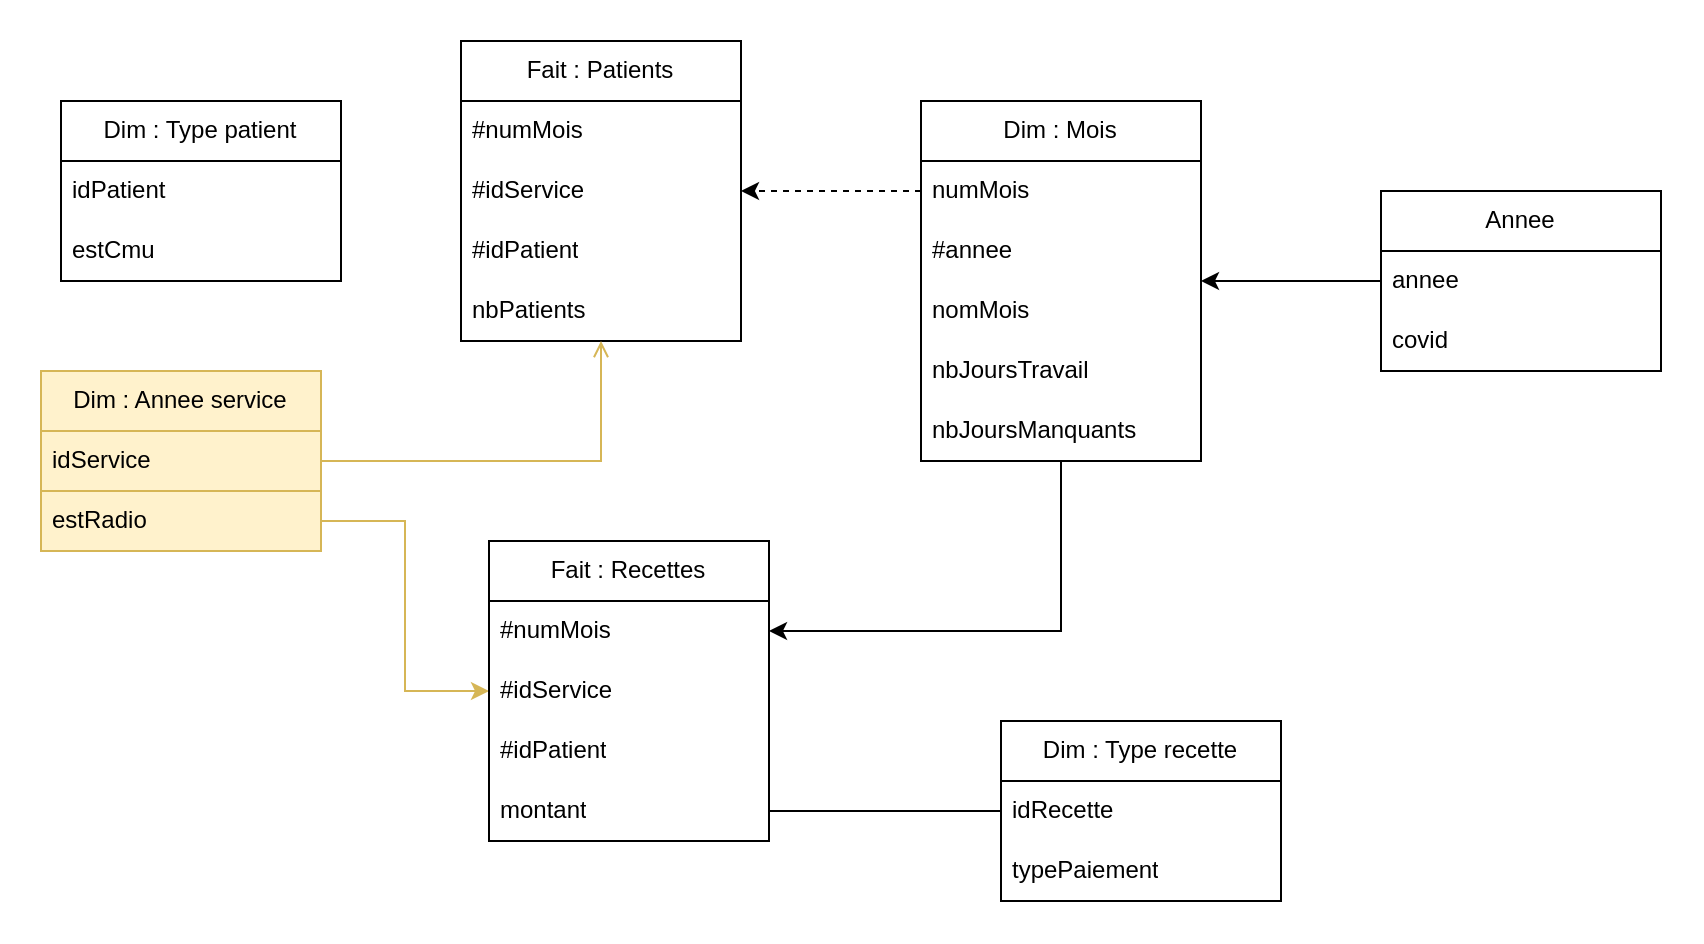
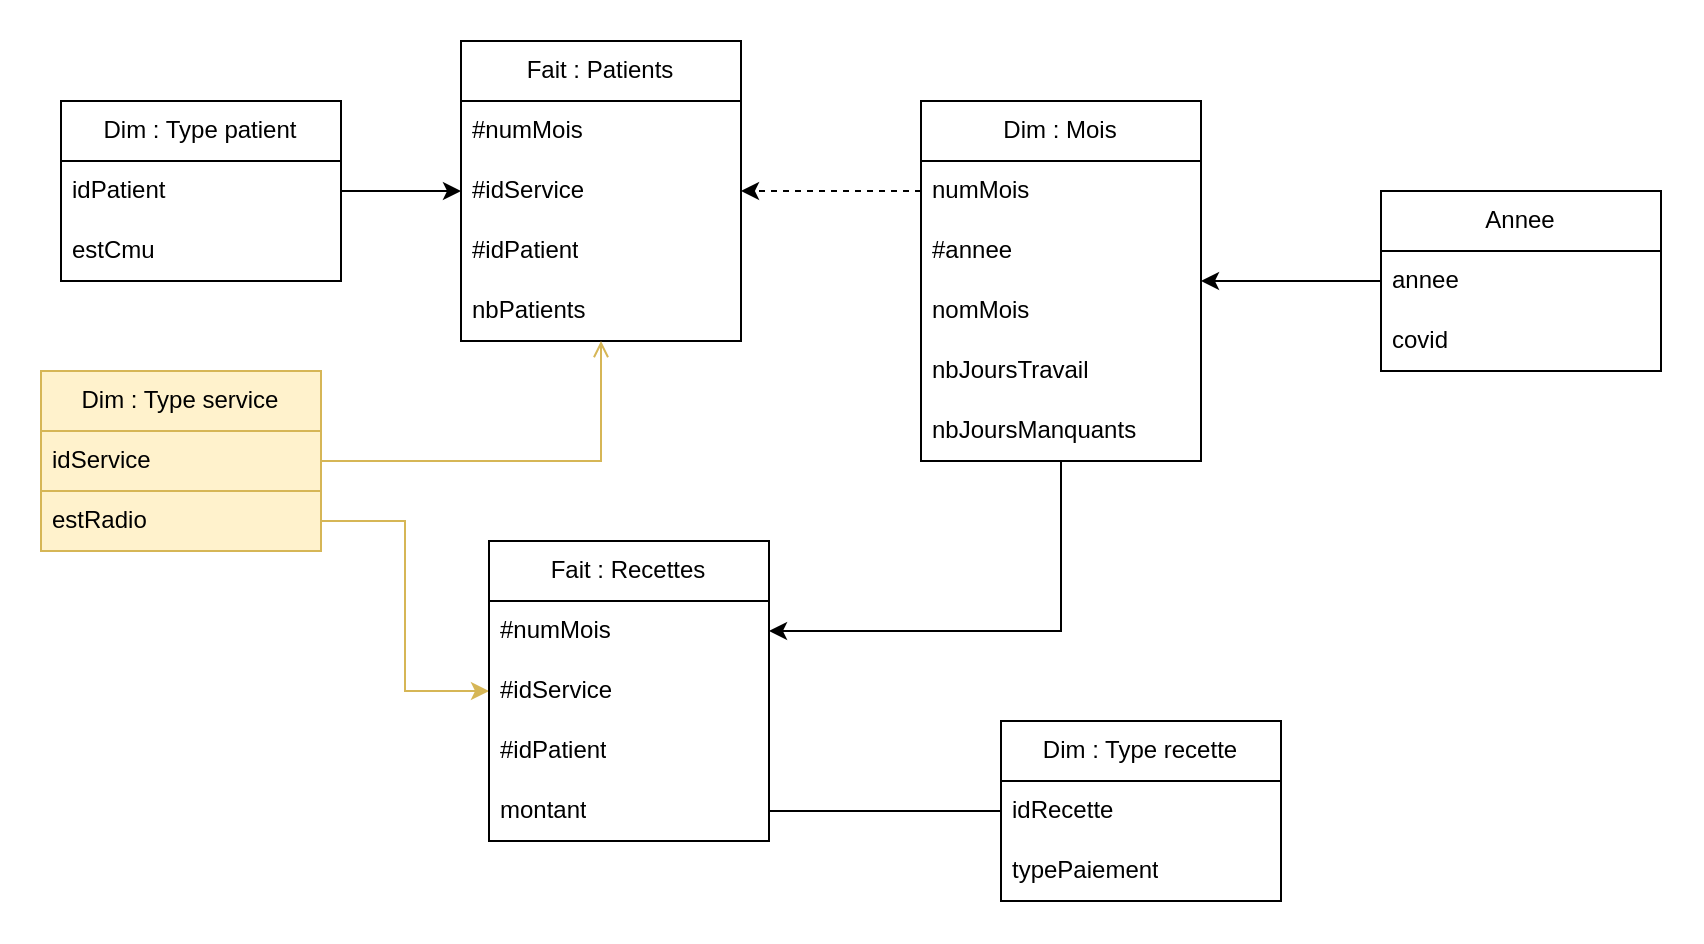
edge "idPatient" -> "Fait : Patients": added
node "Dim : Annee service": label "Dim : Annee service" -> "Dim : Type service"
